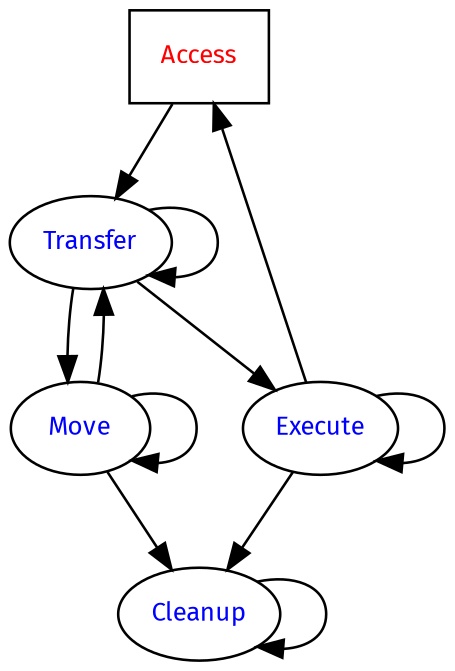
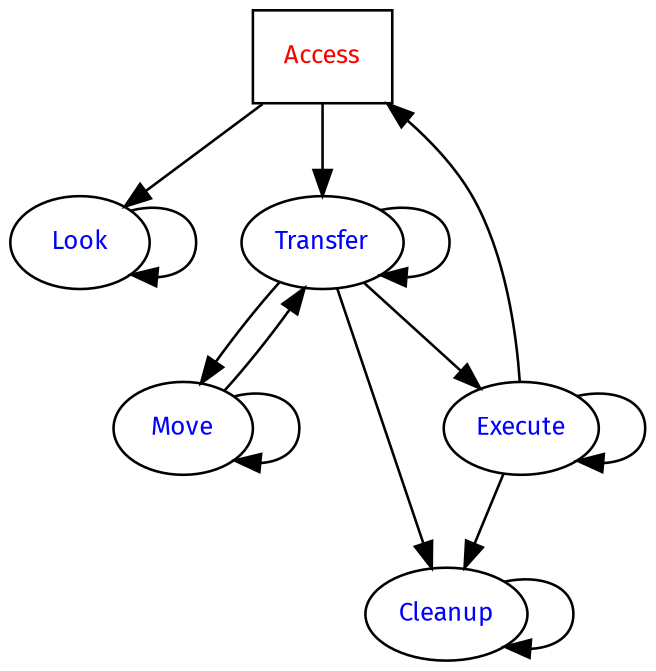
node "Look": added
edge "Move" -> "Cleanup": now "Transfer" -> "Cleanup"
